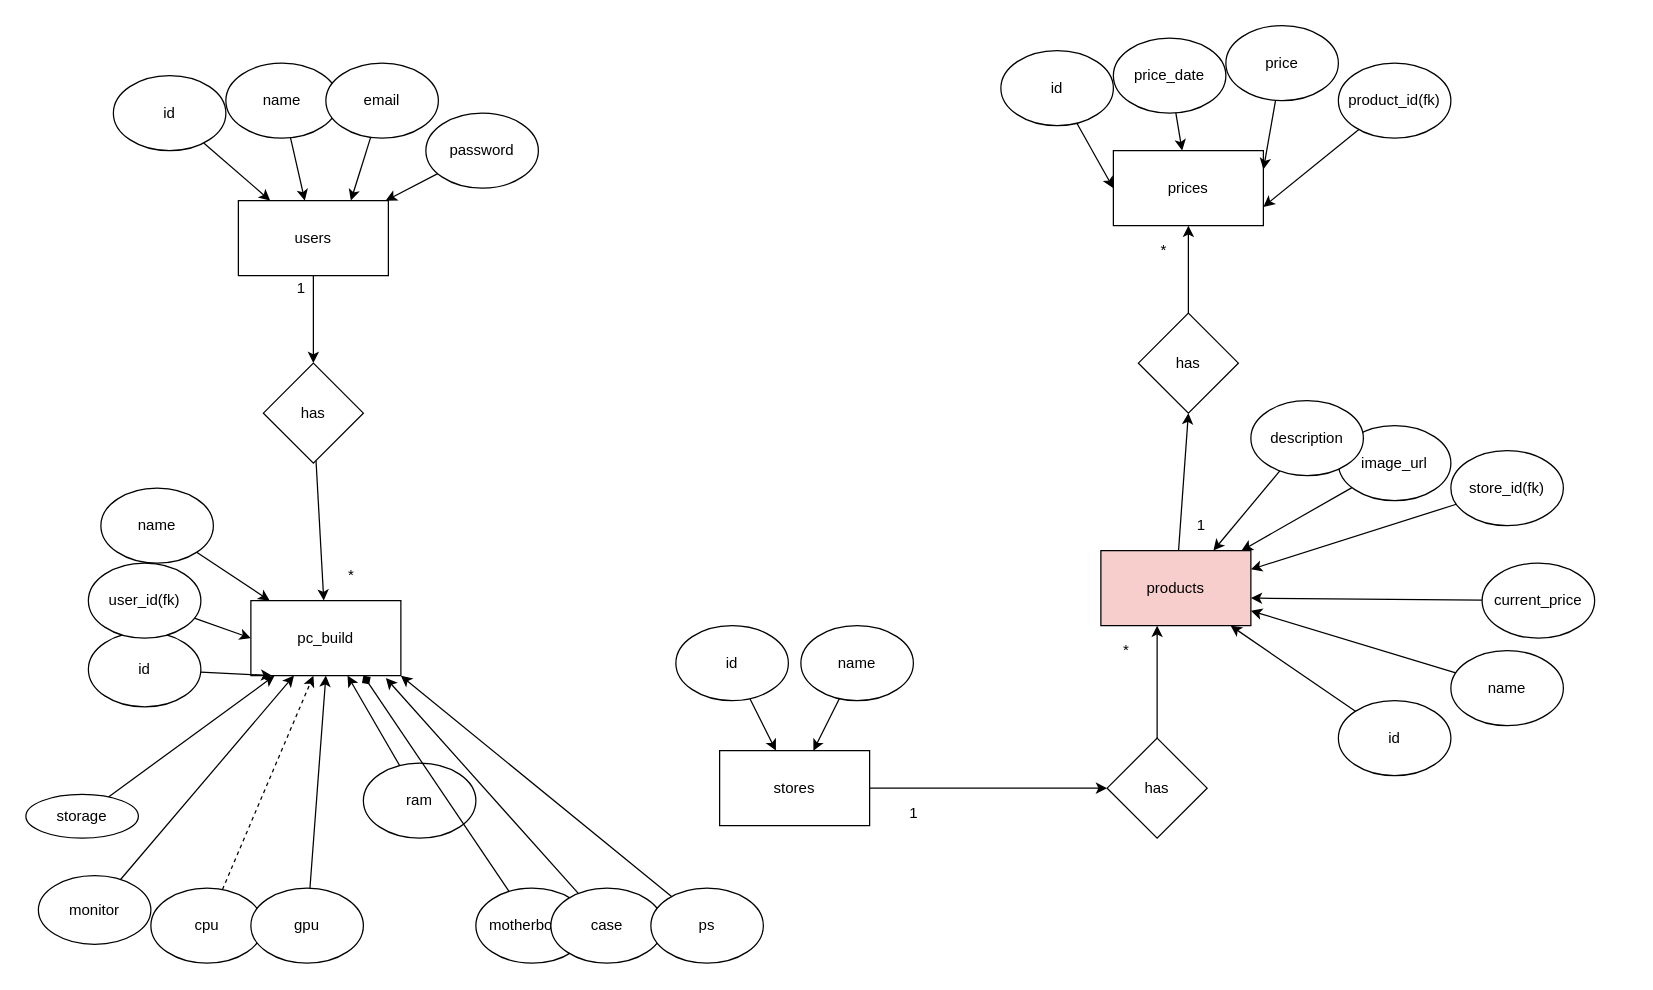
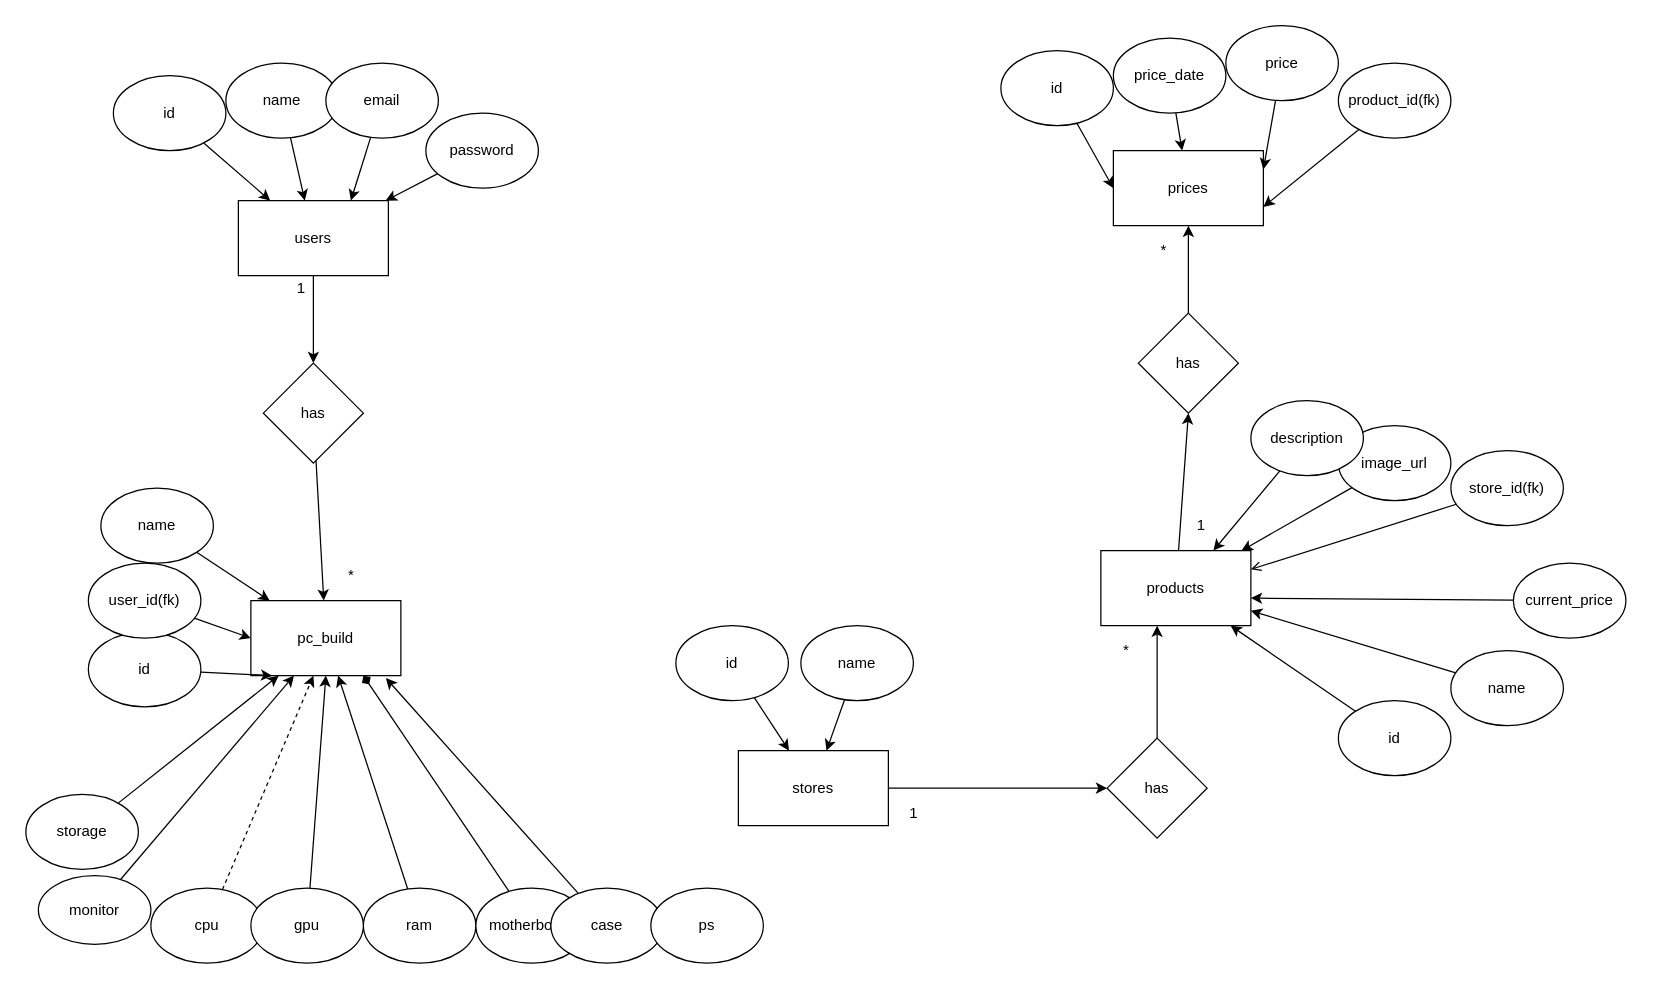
edge "store_id(fk)" -> "products": arrowhead classic -> open
node "products": fillcolor #f8cecc -> #ffffff
node "current_price": moved (1538, 601) -> (1569, 601)
node "stores": moved (794, 788) -> (813, 788)
edge "ps" -> "pc_build": removed
node "ram": moved (419, 801) -> (419, 926)
node "storage": size 113x44 -> 113x75
